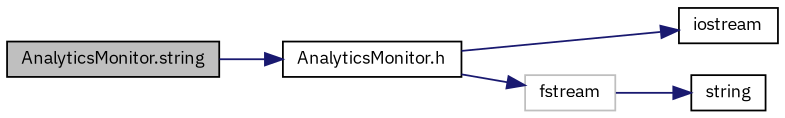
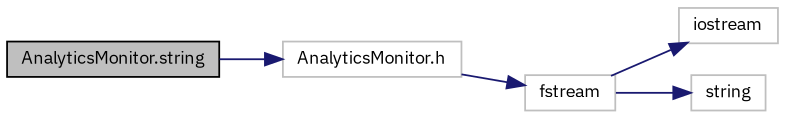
node "iostream": color black -> grey75
edge "AnalyticsMonitor.h" -> "iostream": now "fstream" -> "iostream"
node "AnalyticsMonitor.h": color black -> grey75
node "string": color black -> grey75
